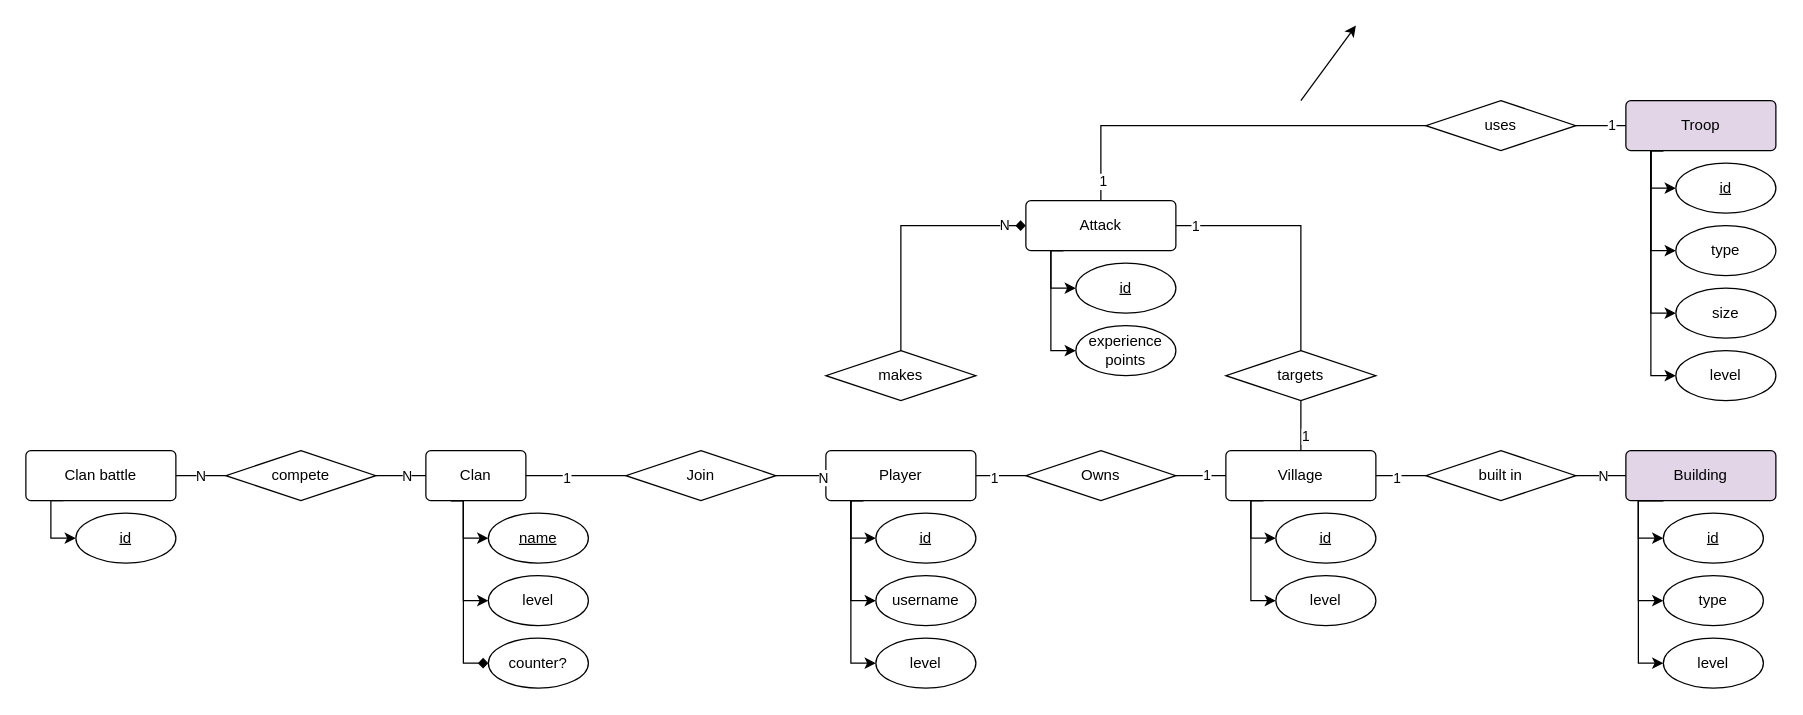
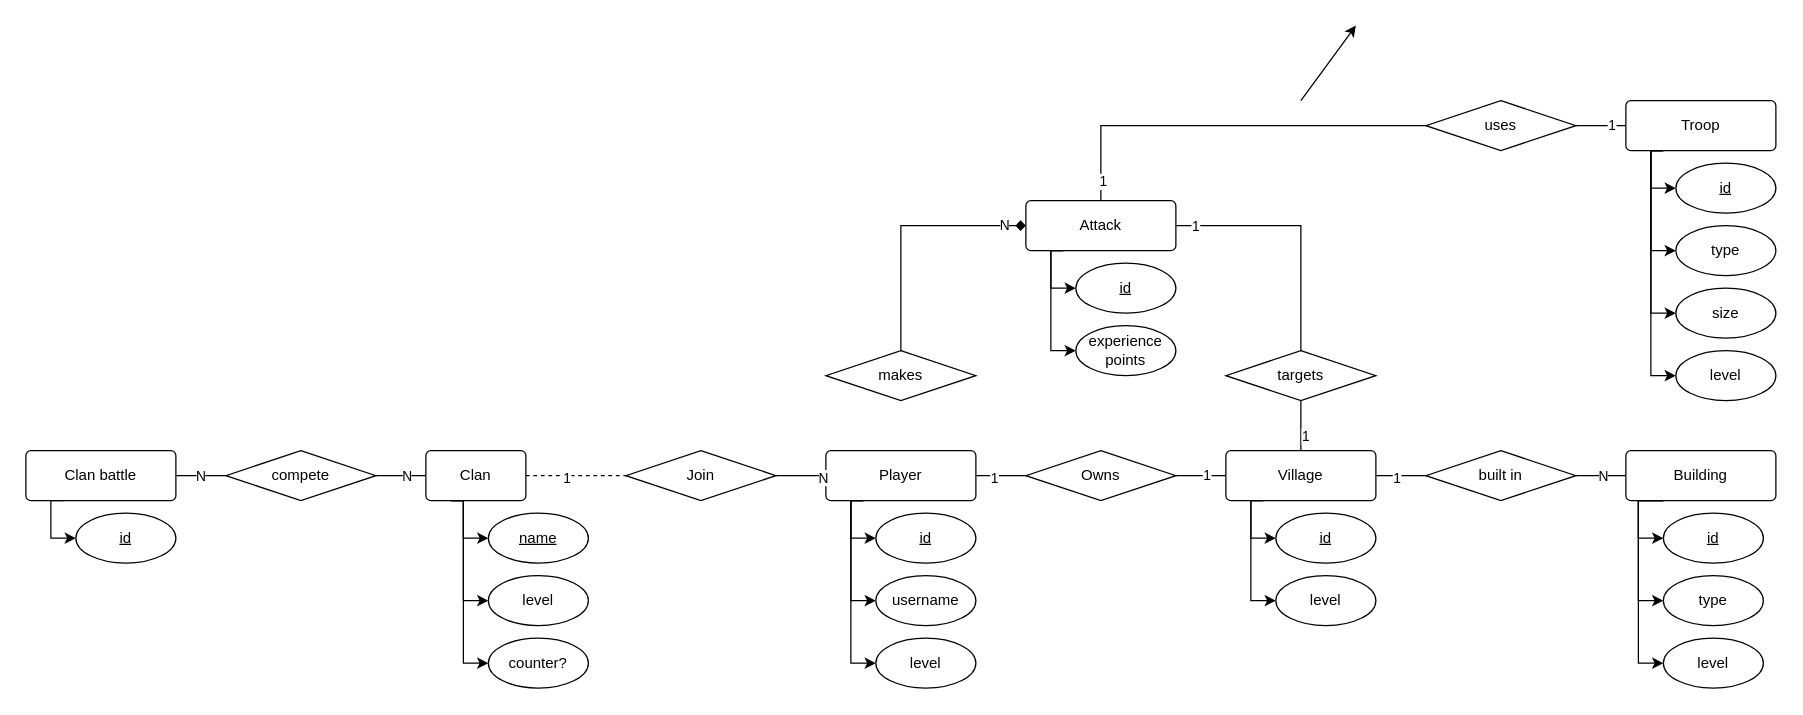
node "Troop": fillcolor #e1d5e7 -> #ffffff
edge "Clan" -- "Join": style solid -> dashed
node "Building": fillcolor #e1d5e7 -> #ffffff
edge "Clan" -> "counter?": arrowhead diamond -> classic
